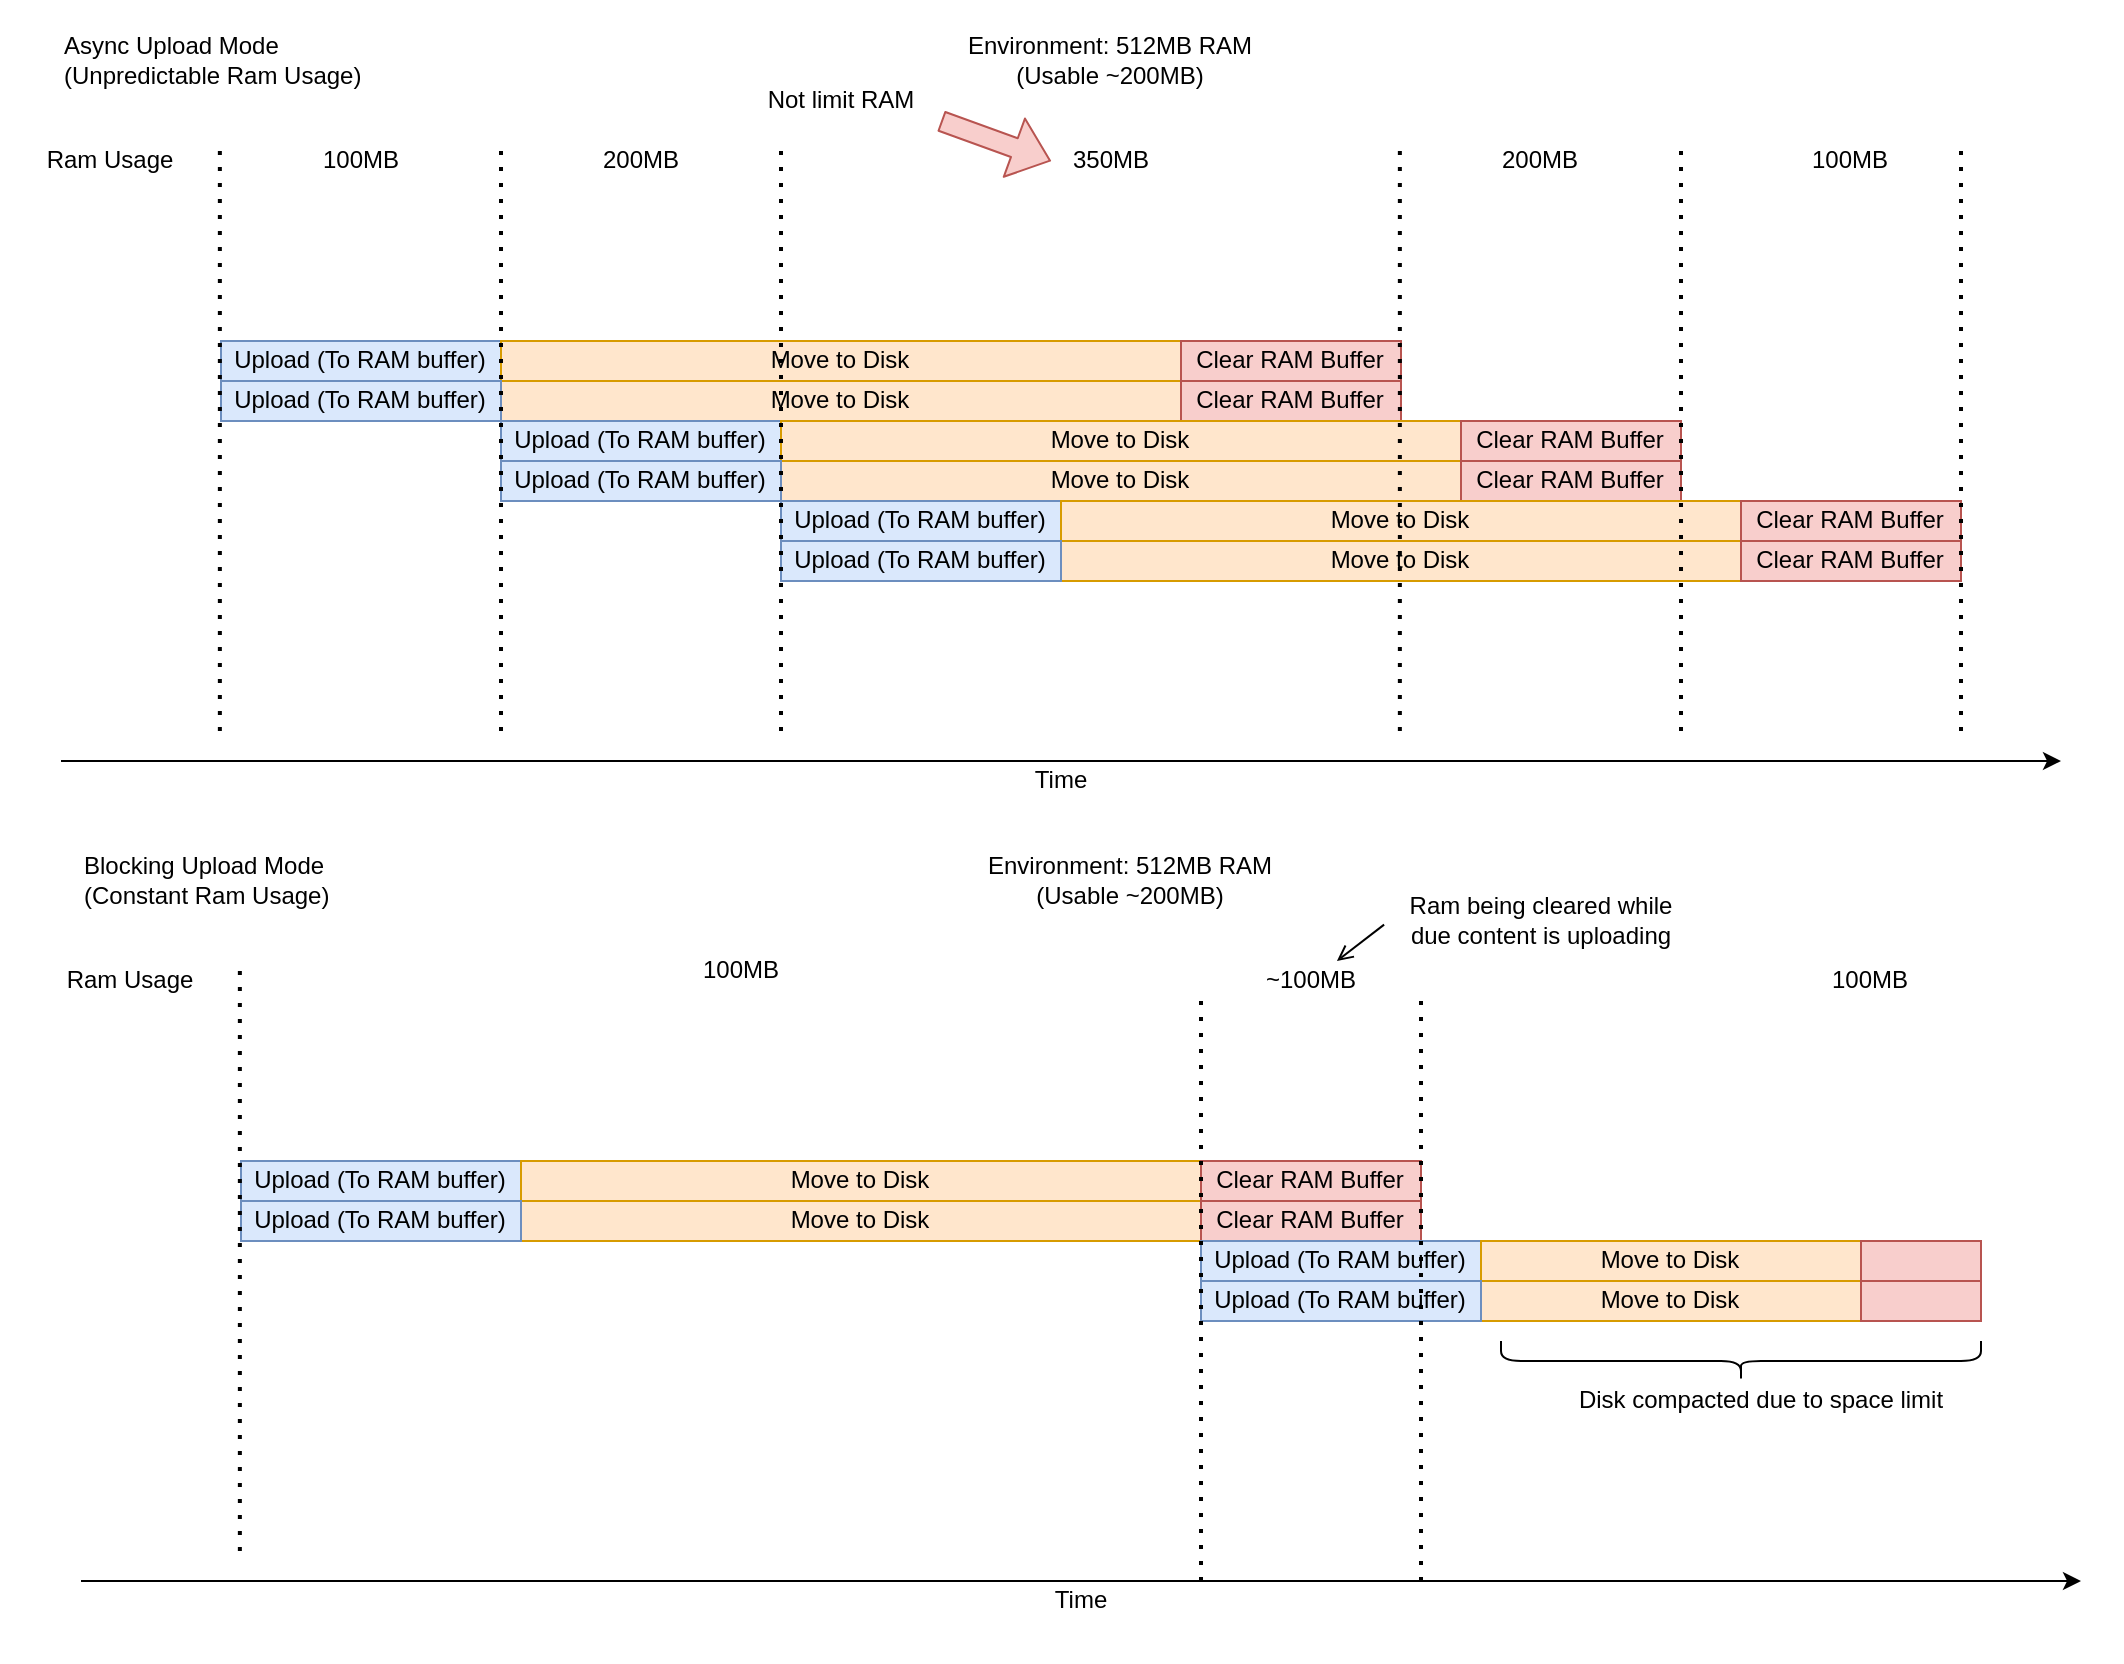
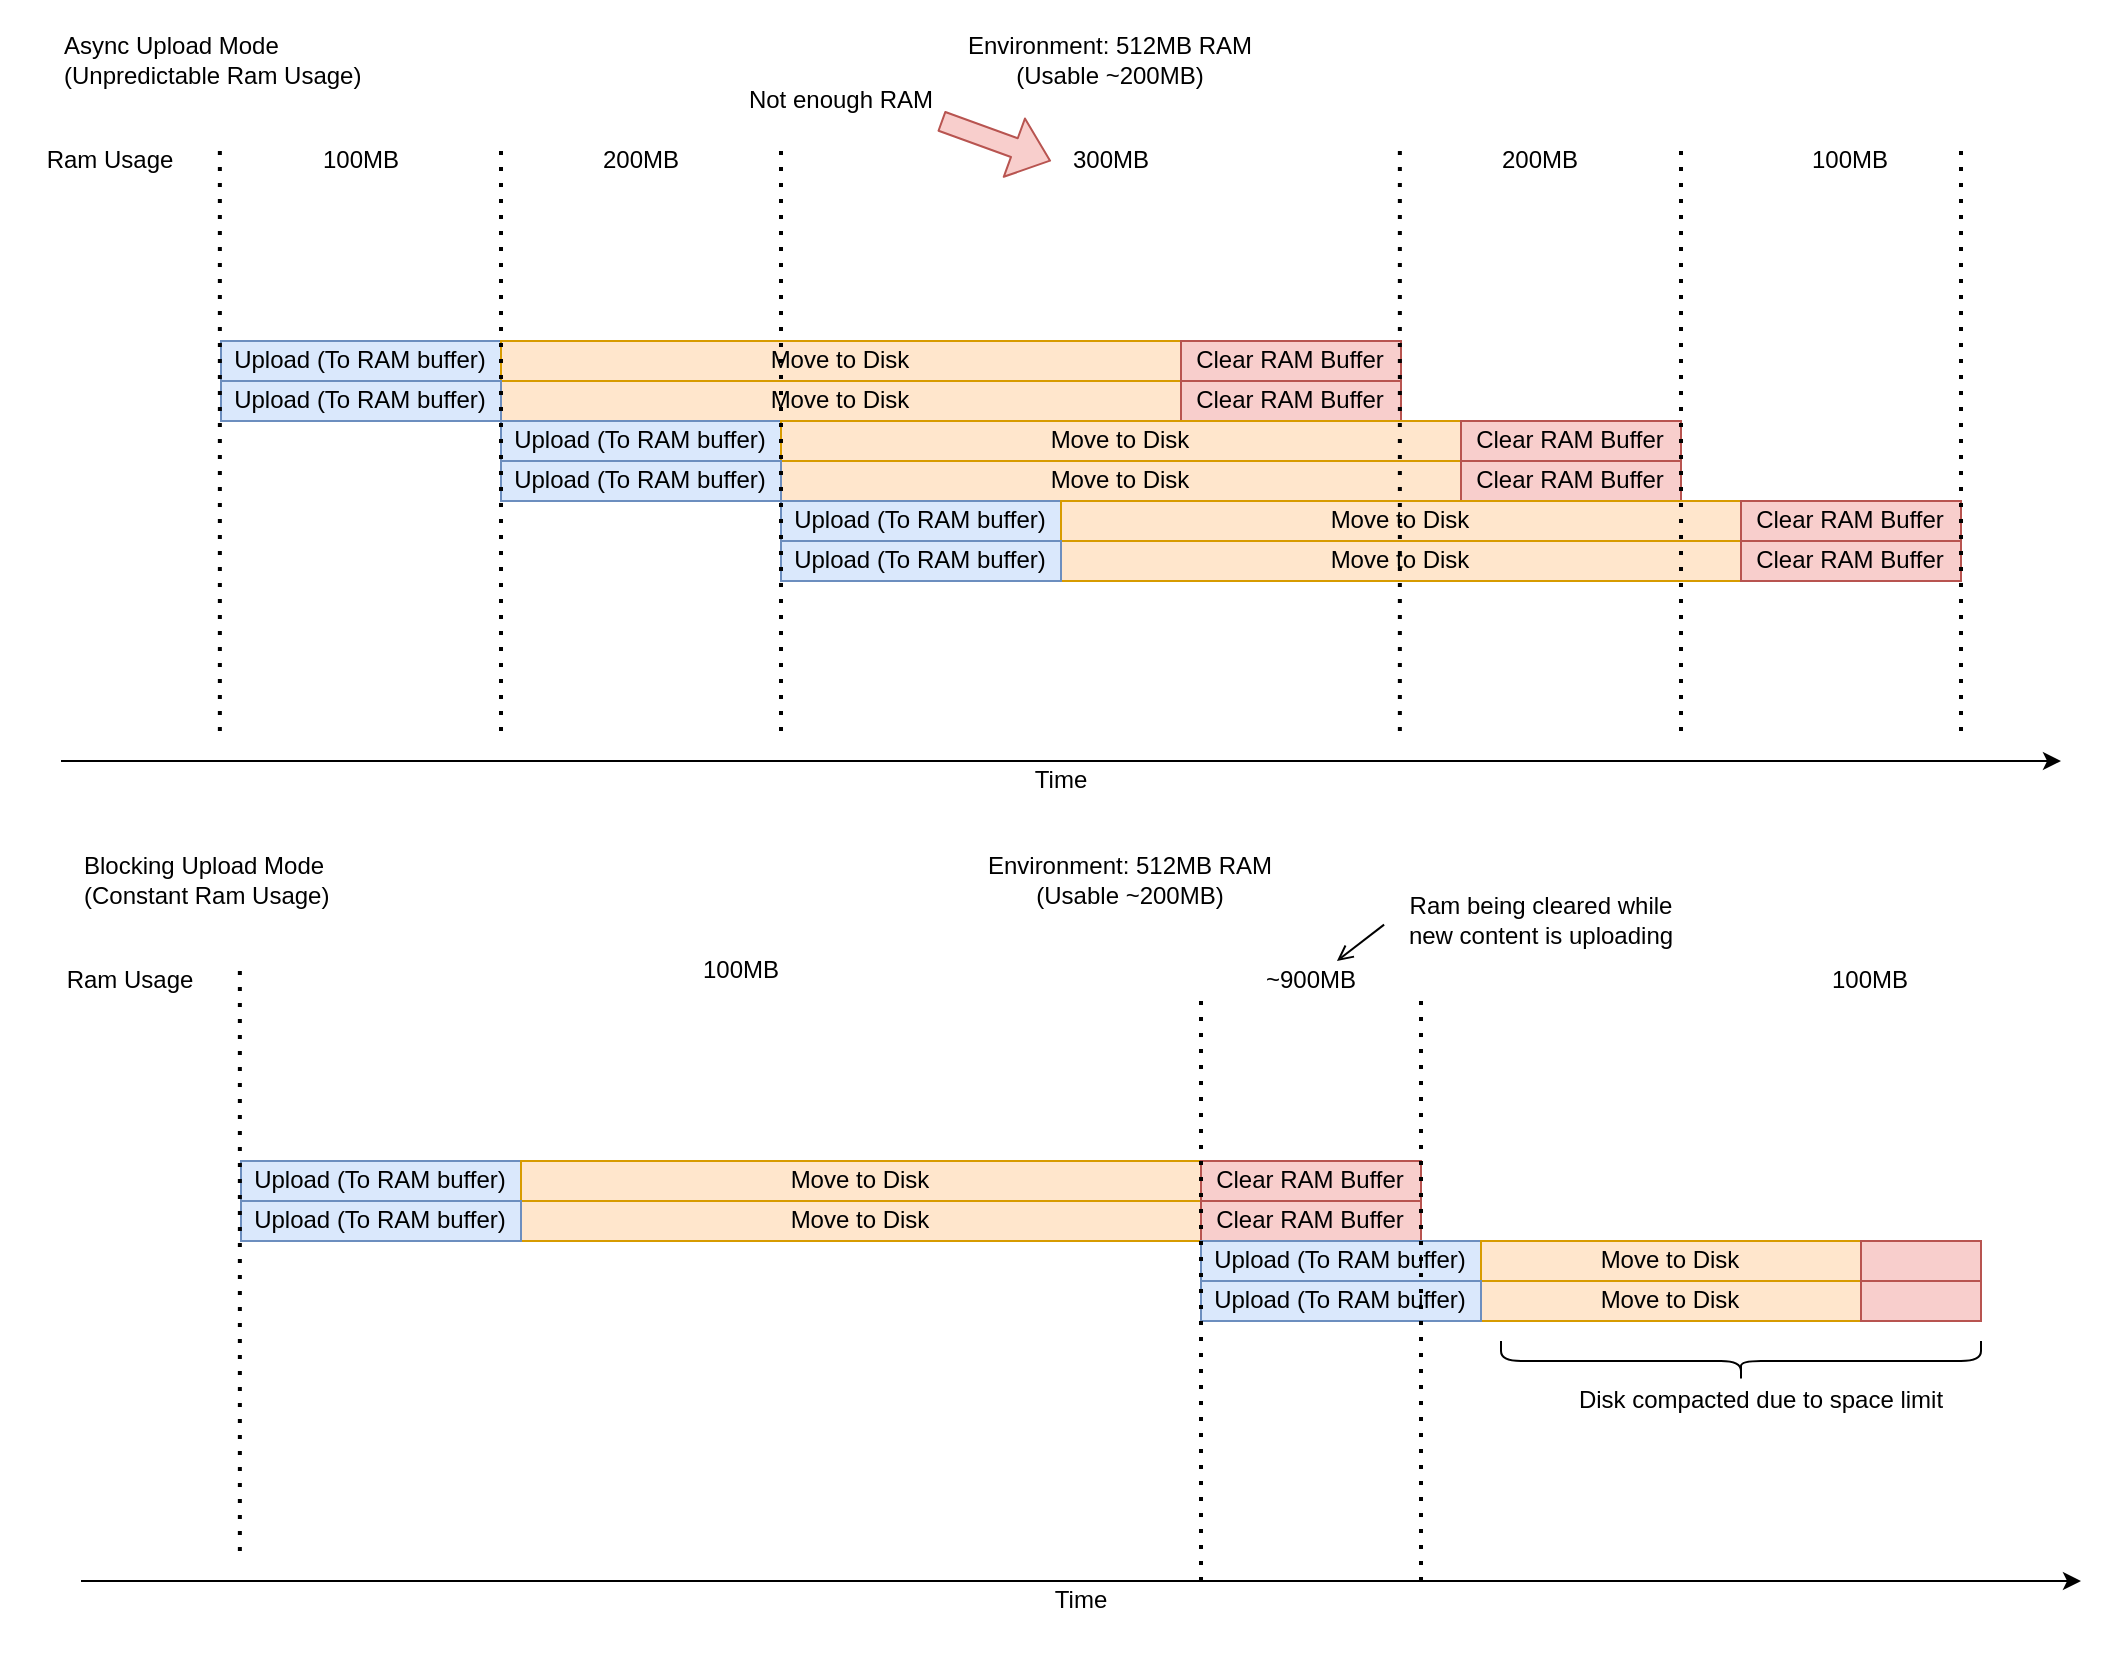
node "Not limit RAM": label "Not limit RAM" -> "Not enough RAM"
node "350MB": label "350MB" -> "300MB"
node "Ram being cleared while due content is uploading": label "Ram being cleared while due content is uploading" -> "Ram being cleared while new content is uploading"
node "~100MB": label "~100MB" -> "~900MB"
